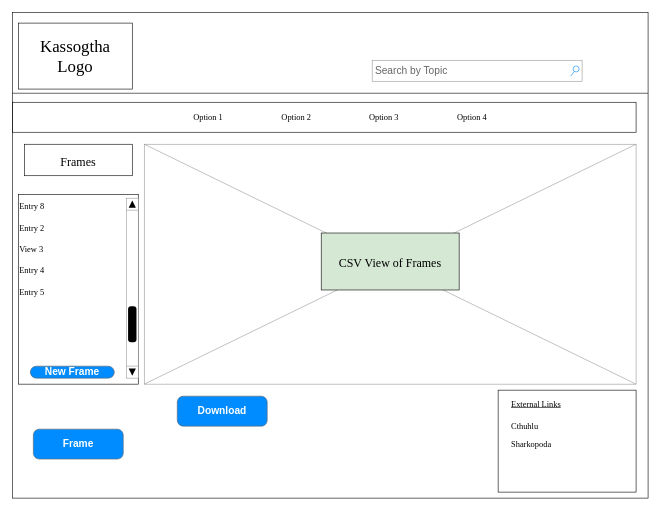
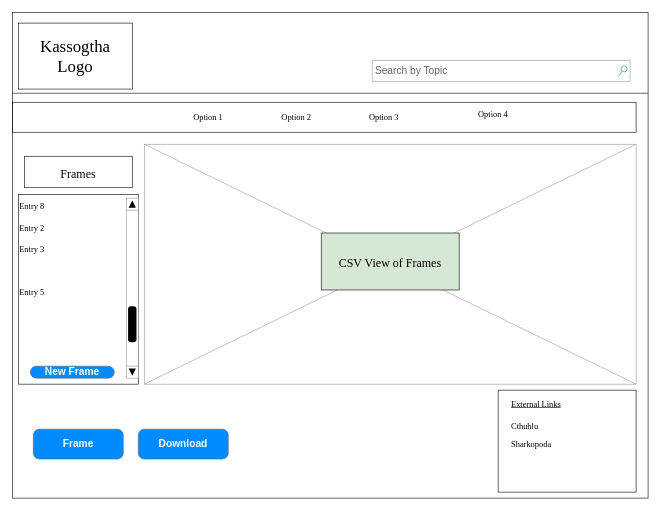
node "Search by Topic": size 210x21 -> 258x21
node "Option 4": moved (474, 117) -> (495, 114)
node "Frames": moved (78, 160) -> (78, 172)
node "View 3": label "View 3" -> "Entry 3"
node "Entry 4": removed
node "Download": moved (222, 411) -> (183, 444)
